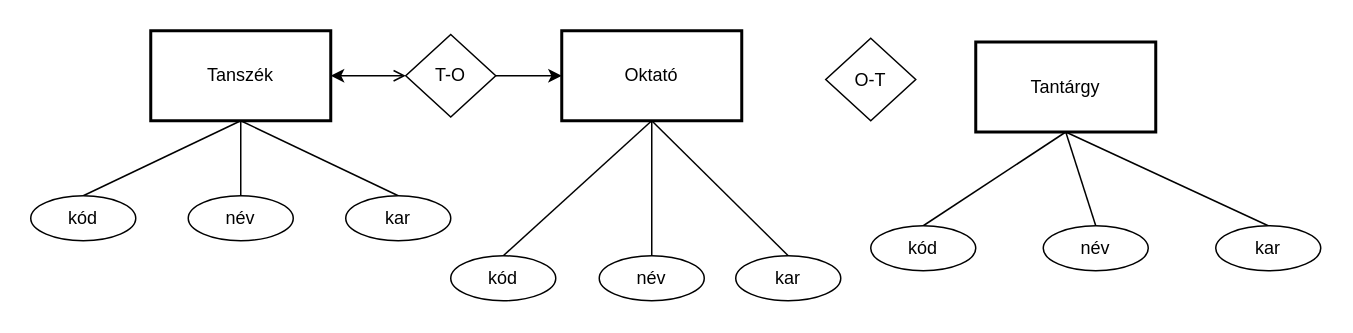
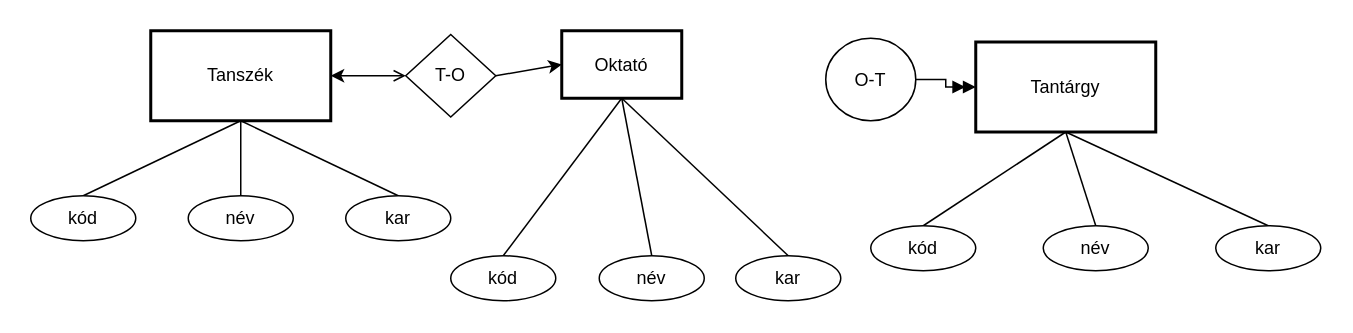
node "Oktató": size 180x90 -> 120x68
node "O-T": shape diamond -> ellipse
edge "O-T" -> "Tantárgy": added
